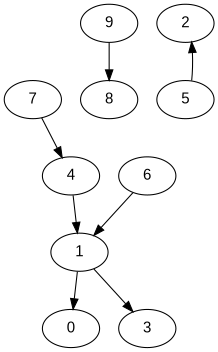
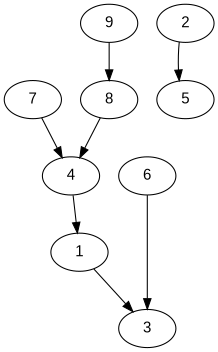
edge "5" -> "2": reversed
edge "8" -> "4": added
edge "6" -> "1": now "6" -> "3"
node "0": removed
